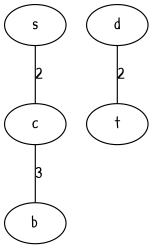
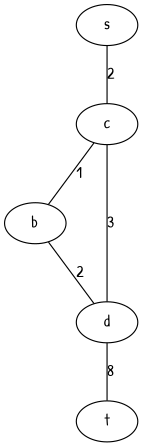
edge "d" -- "t": label "2" -> "8"
edge "c" -- "b": label "3" -> "1"
edge "c" -- "d": added, label "3"
edge "b" -- "d": added, label "2"
